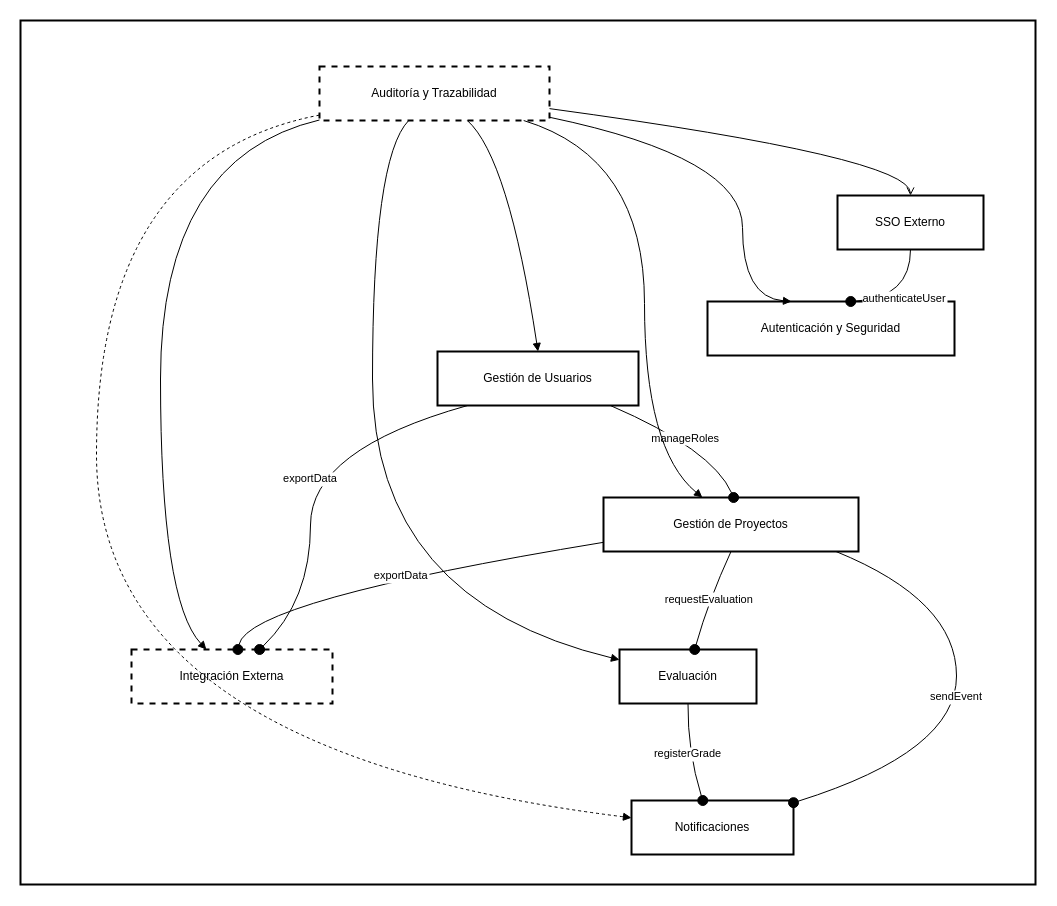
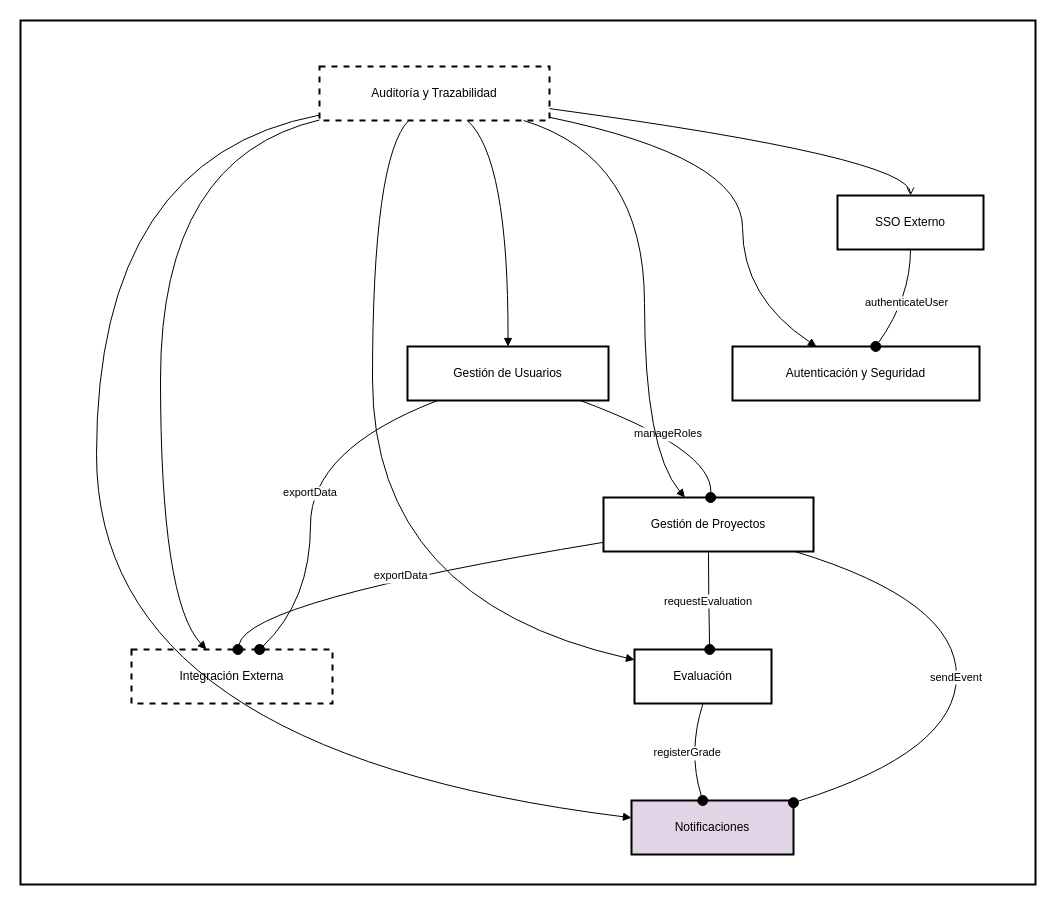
node "Autenticación y Seguridad": moved (831, 329) -> (856, 374)
edge "Auditoría y Trazabilidad" -> "Notificaciones": style dashed -> solid
node "Gestión de Usuarios": moved (538, 379) -> (508, 374)
node "Gestión de Proyectos": size 255x54 -> 210x54
node "Evaluación": moved (688, 677) -> (703, 677)
node "Notificaciones": fillcolor #ffffff -> #e1d5e7
